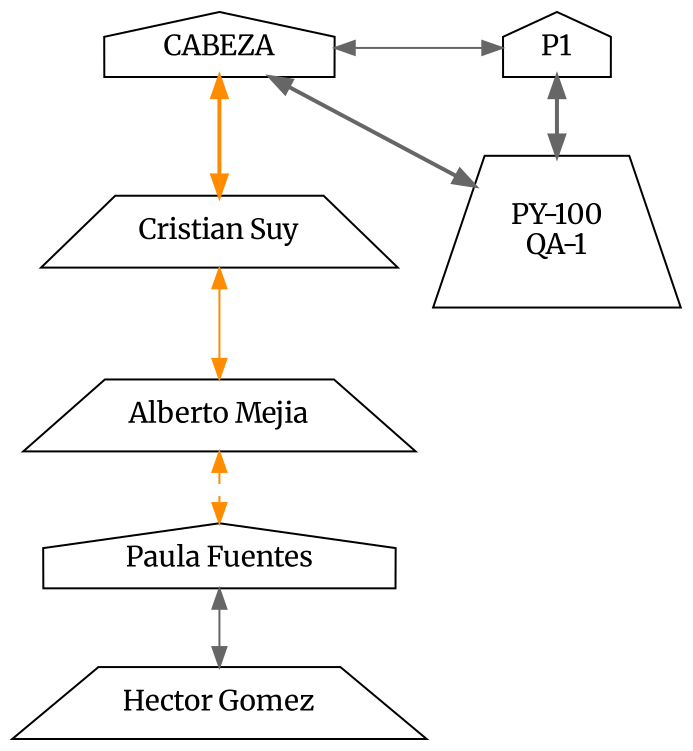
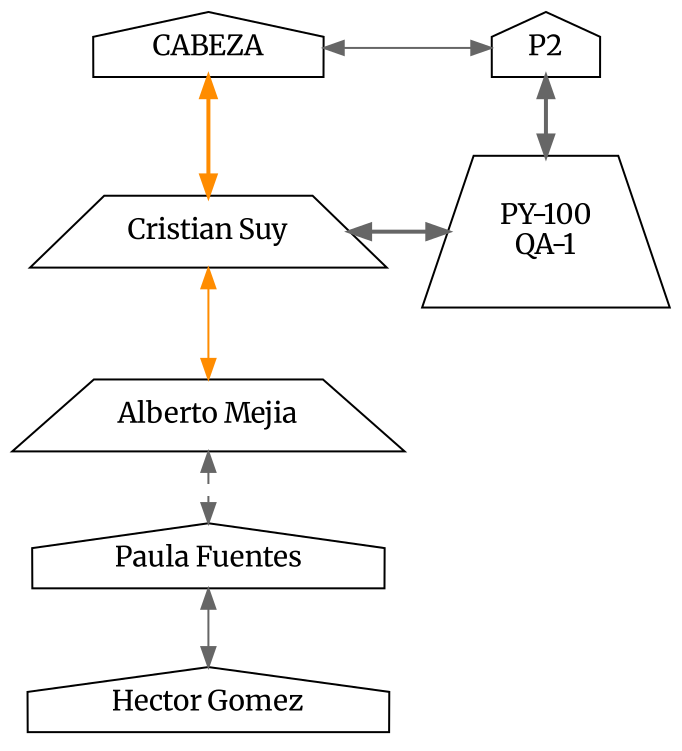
node "P1": label "P1" -> "P2"
edge "CABEZA" -- "PY-100 QA-1": now "Cristian Suy" -- "PY-100 QA-1"
edge "Alberto Mejia" -- "Paula Fuentes": color darkorange -> gray40
node "Hector Gomez": shape trapezium -> house
